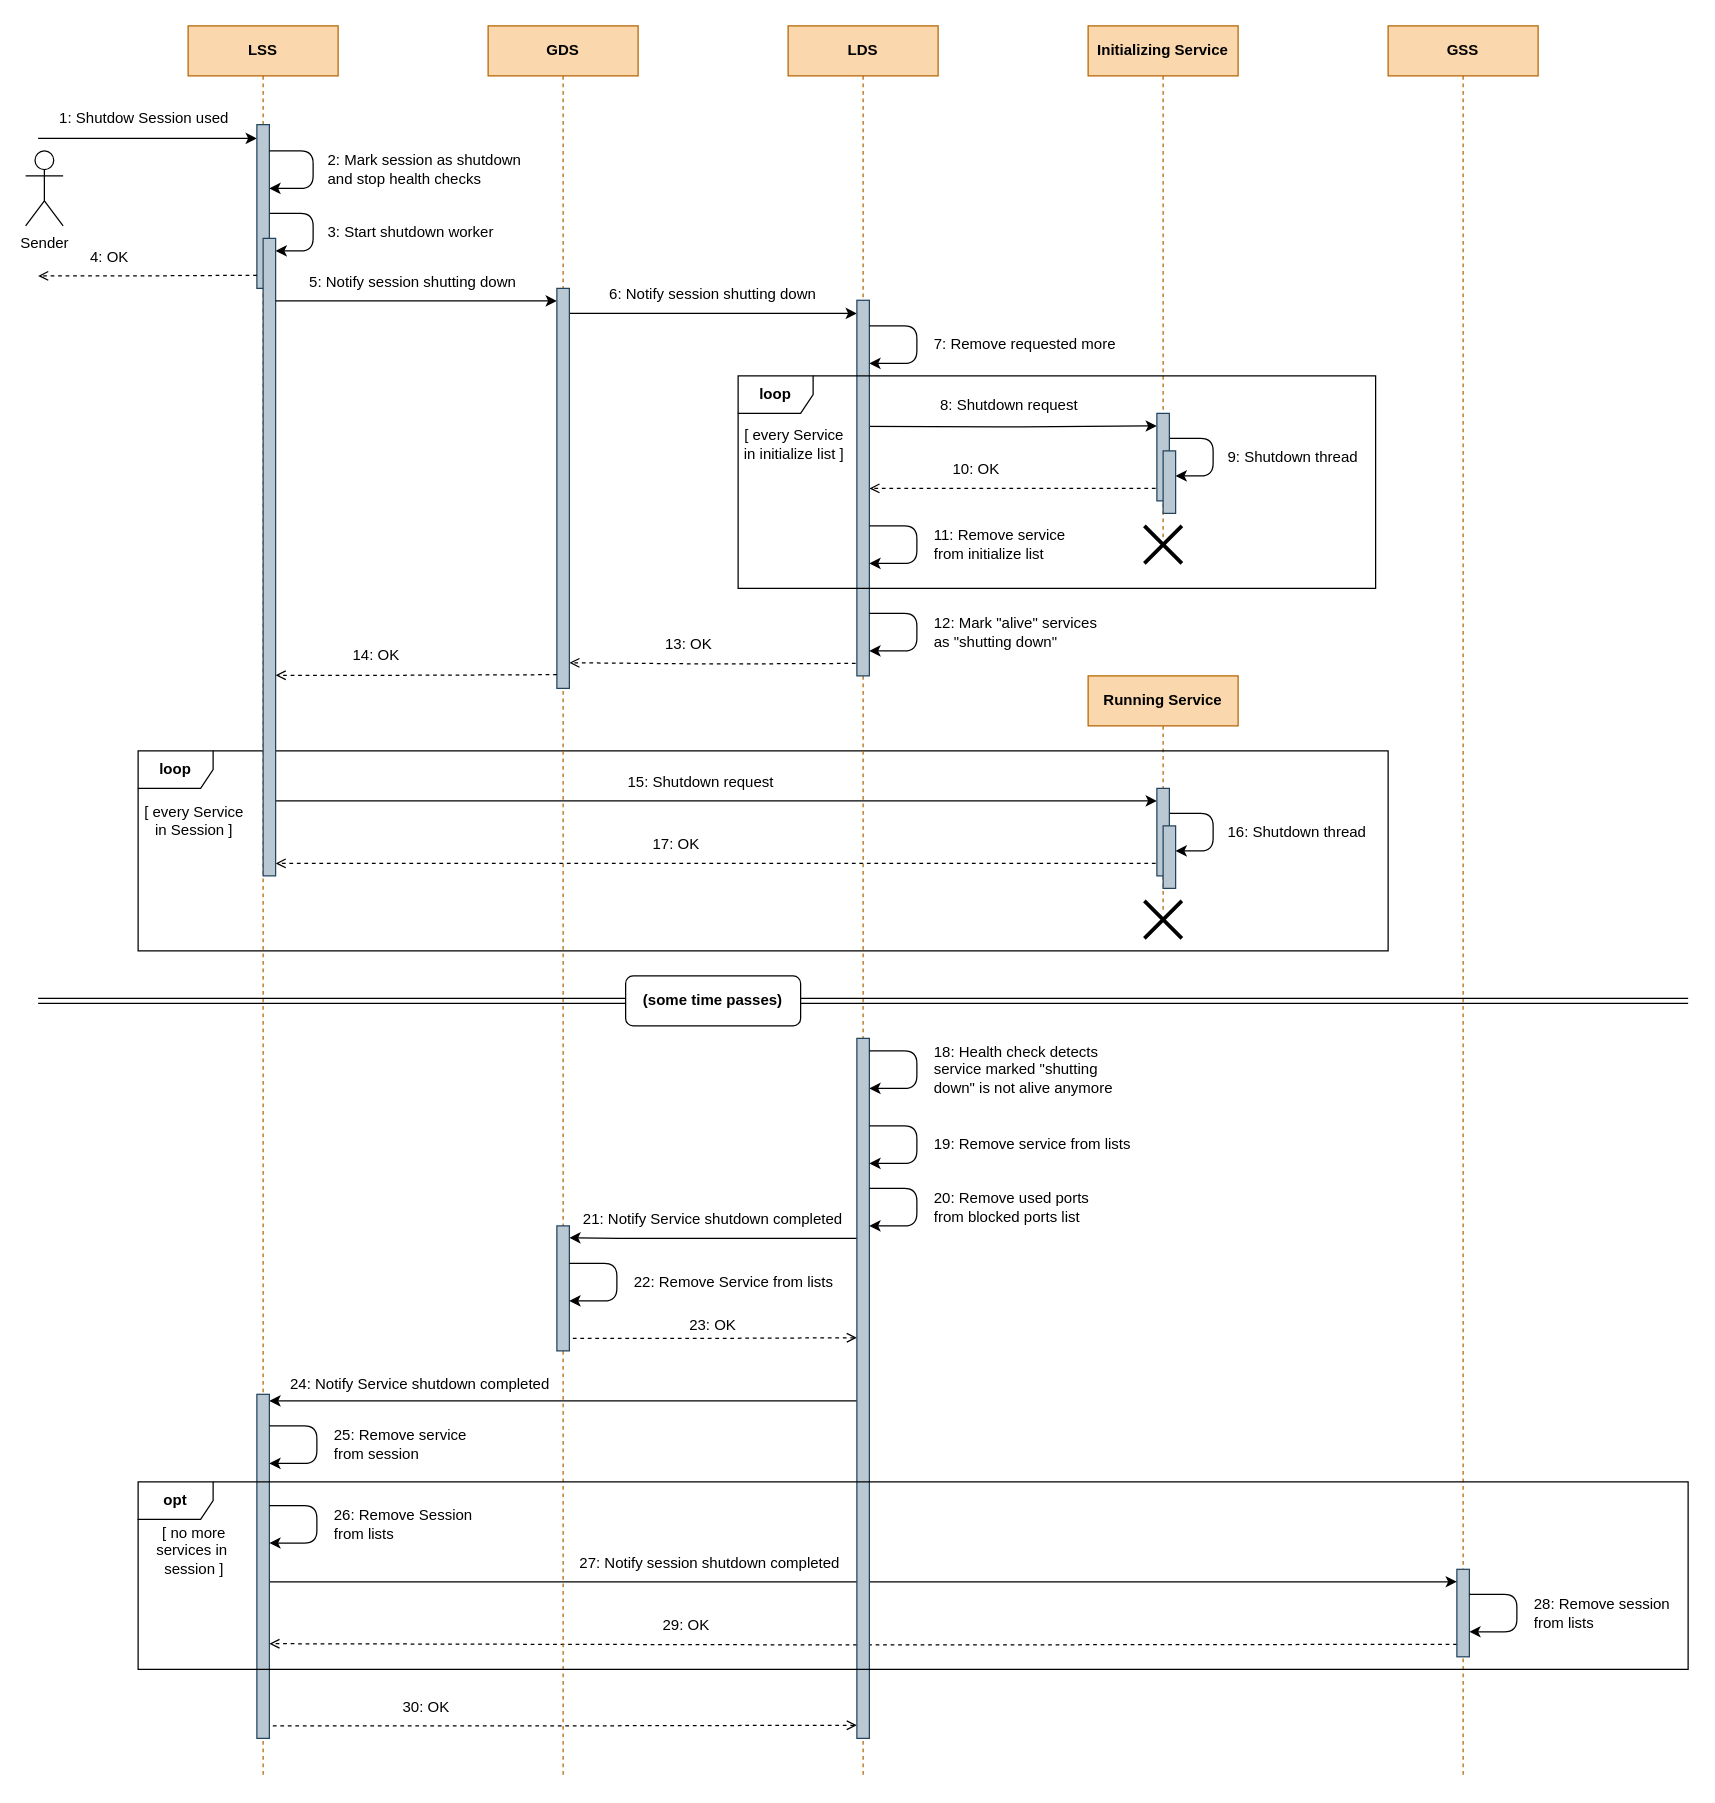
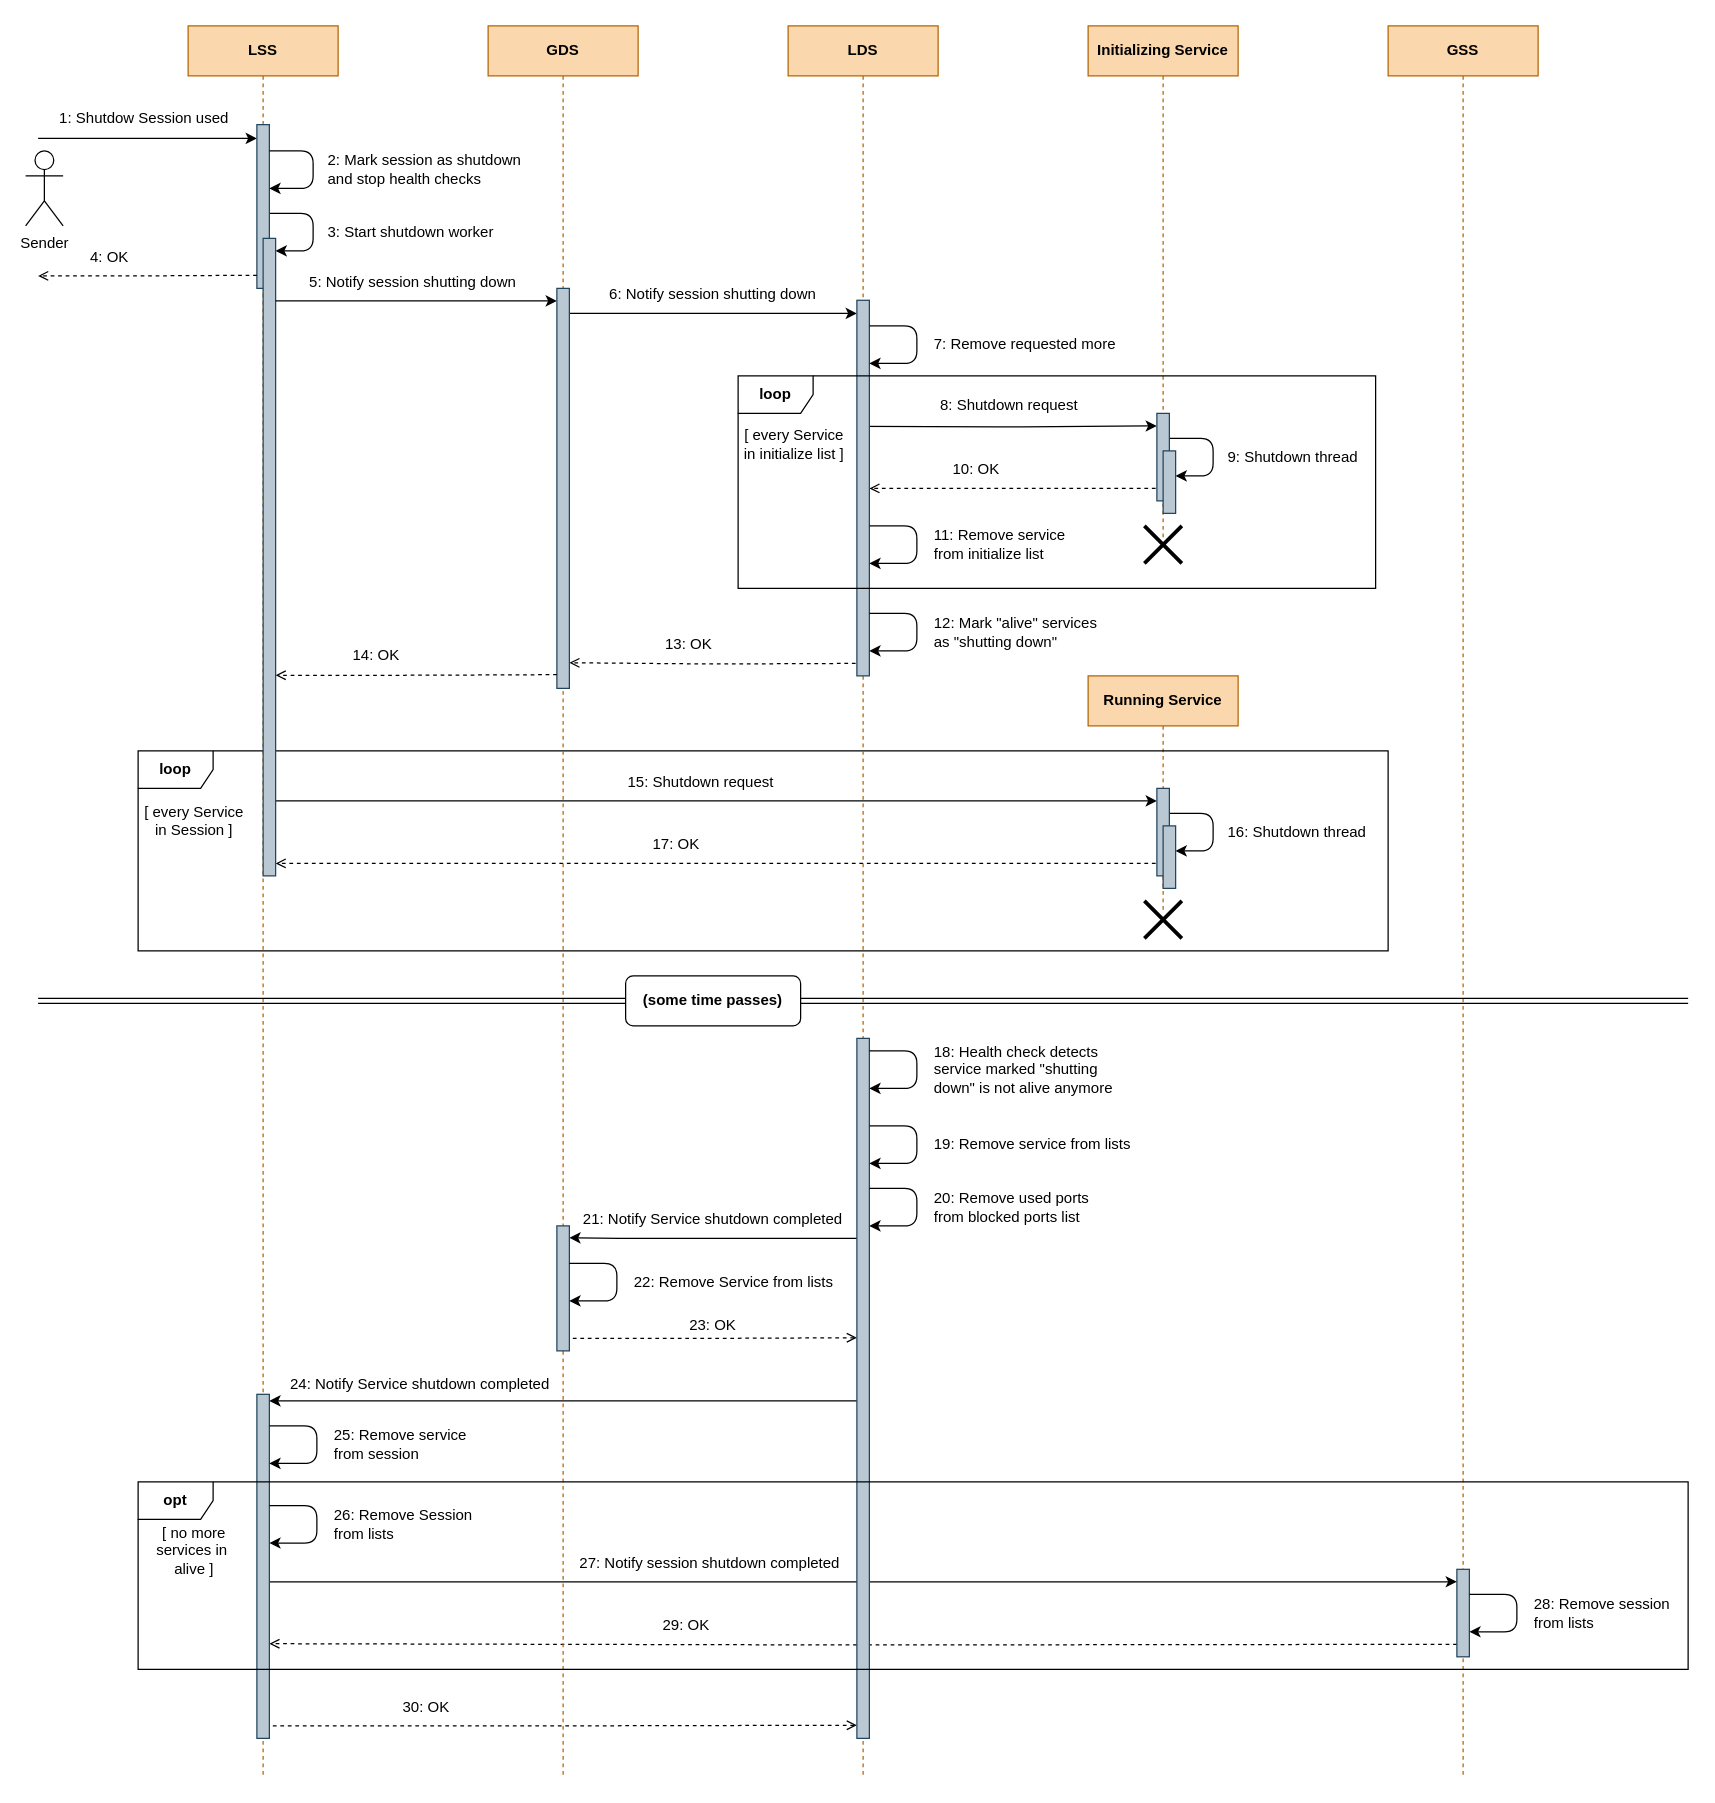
node "[ no more services in session ]": label "[ no more services in session ]" -> "[ no more services in alive ]"
